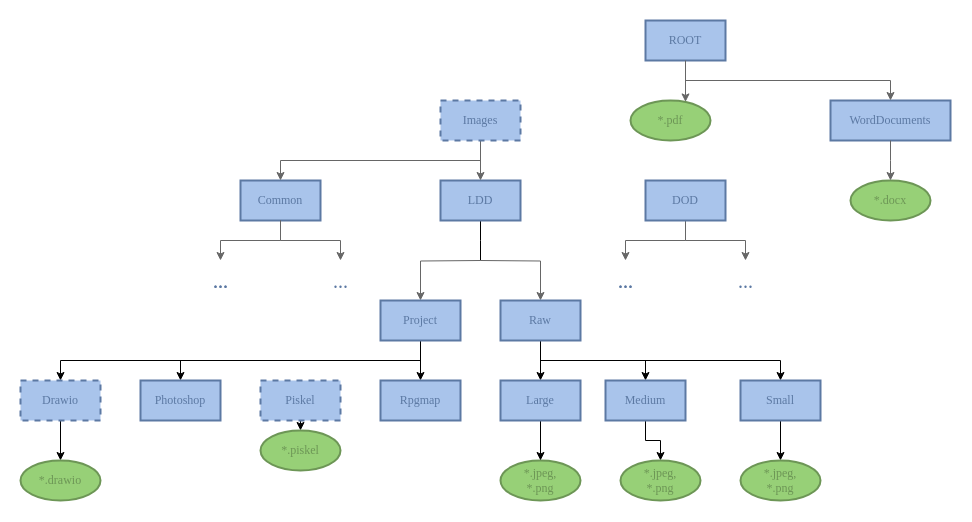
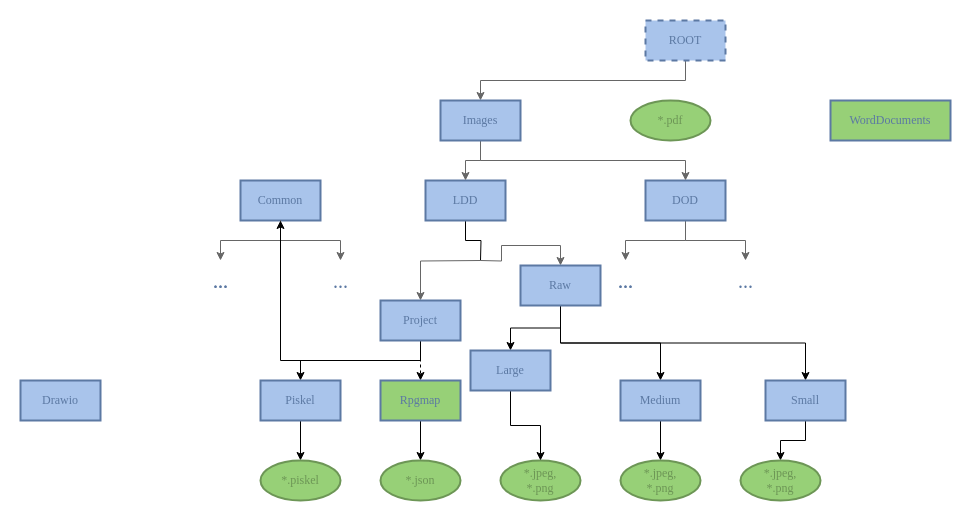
node "ROOT": style solid -> dashed
edge "ROOT" -> "Images": added
edge "ROOT" -> "WordDocuments": removed
edge "ROOT" -> "*.pdf": removed
node "Images": style dashed -> solid
node "WordDocuments": fillcolor #a9c4eb -> #97d077
edge "WordDocuments" -> "*.docx": removed
edge "Images" -> "Common": removed
edge "Images" -> "DOD": added
node "LDD": moved (481, 201) -> (466, 201)
node "*.docx": removed
node "Raw": moved (541, 321) -> (561, 286)
edge "Project" -> "Drawio": now "Project" -> "Common"
edge "Project" -> "Rpgmap": style solid -> dashed
edge "Project" -> "Photoshop": removed
edge "Project" -> "Piskel": added
node "Drawio": style dashed -> solid
node "Photoshop": removed
node "Piskel": style dashed -> solid
node "Rpgmap": fillcolor #a9c4eb -> #97d077
node "Large": moved (541, 401) -> (511, 371)
node "Medium": moved (646, 401) -> (661, 401)
node "Small": moved (781, 401) -> (806, 401)
edge "Drawio" -> "*.drawio": removed
edge "Rpgmap" -> "*.json": added
node "*.piskel": moved (301, 451) -> (301, 481)
node "*.drawio": removed
node "*.json": added
